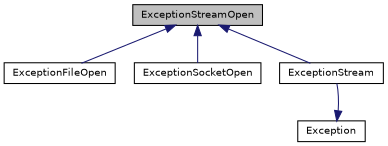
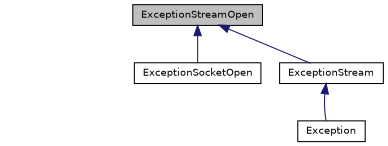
node "ExceptionFileOpen": removed
edge "ExceptionStream" -> "Exception": reversed
